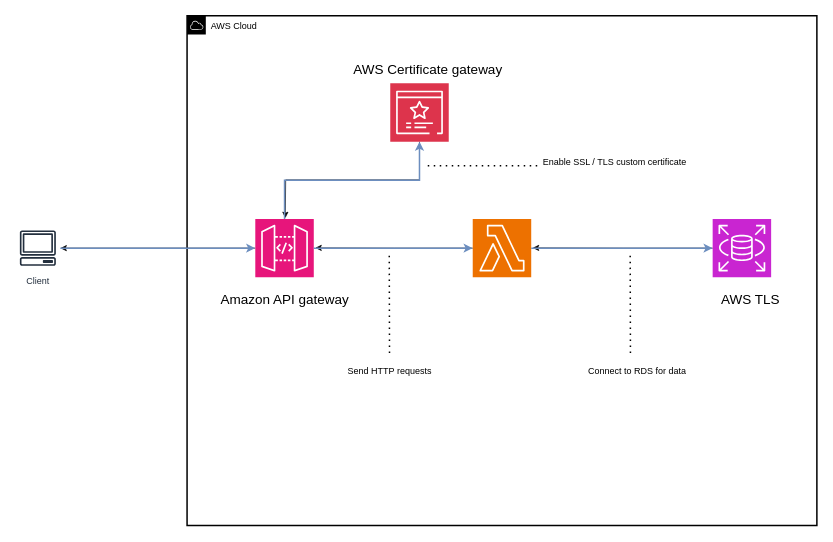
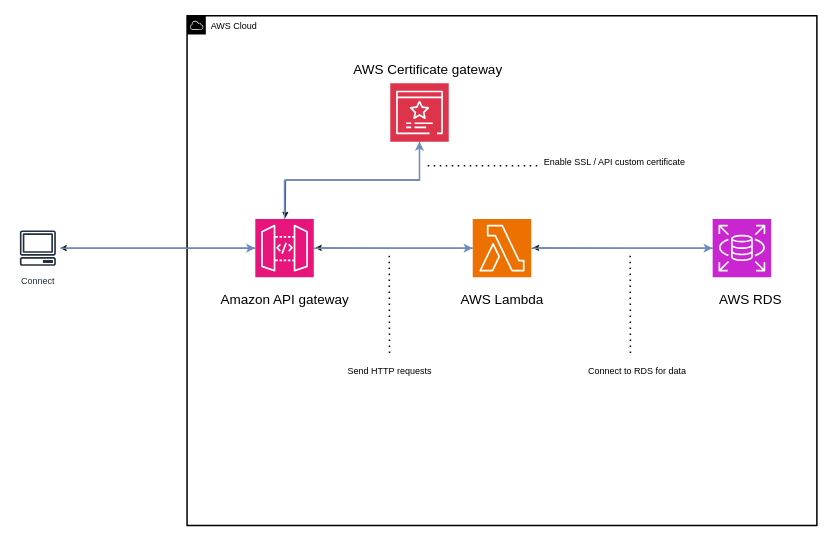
node "Enable SSL / TLS custom certificate": label "Enable SSL / TLS custom certificate" -> "Enable SSL / API custom certificate"
node "Client": label "Client" -> "Connect"
node "AWS Lambda": added
node "AWS TLS": label "AWS TLS" -> "AWS RDS"
